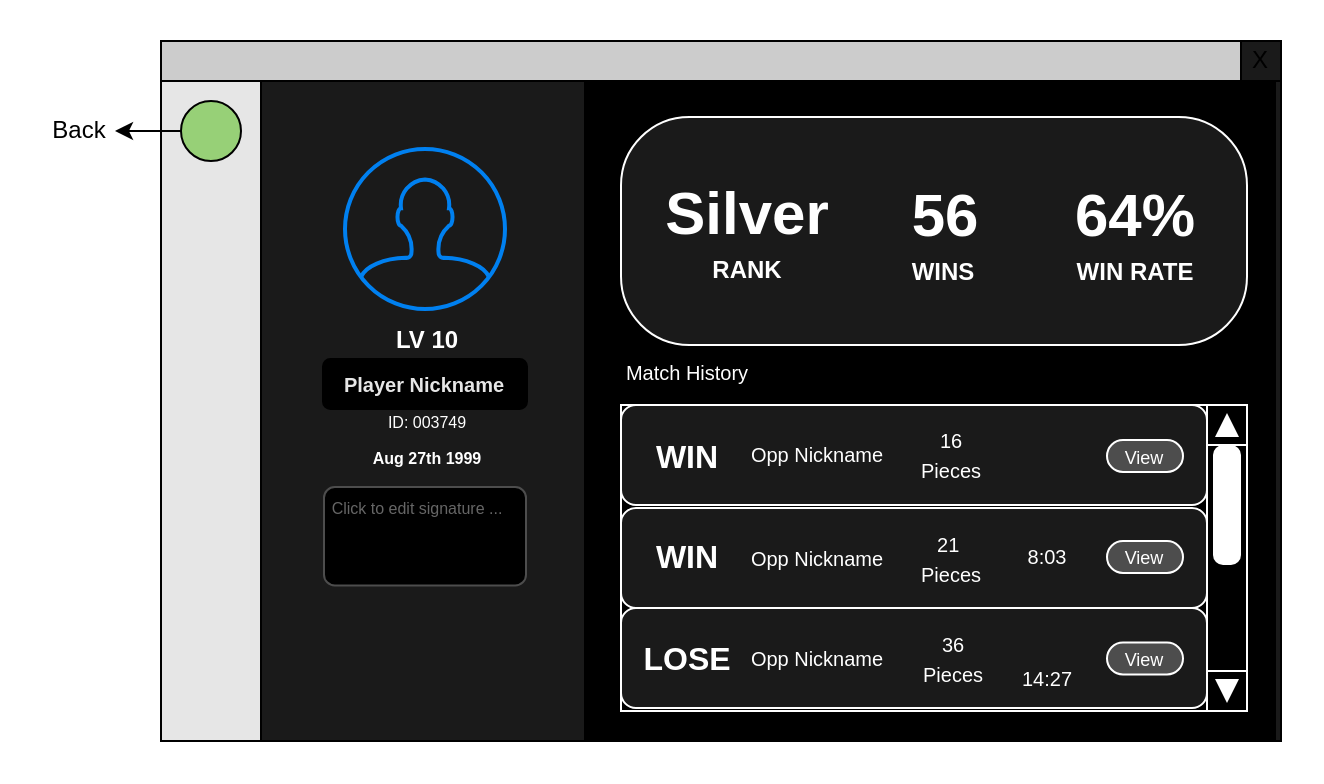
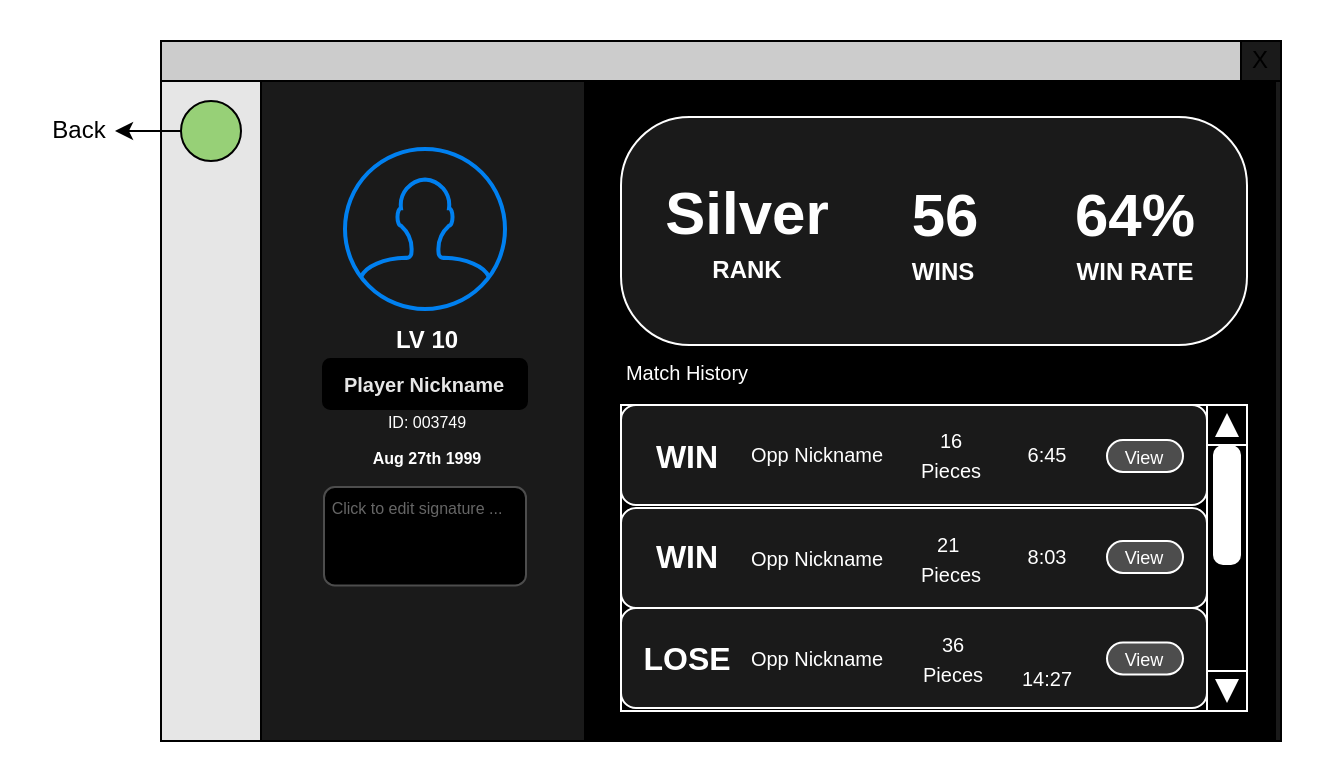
node "6:45": added
